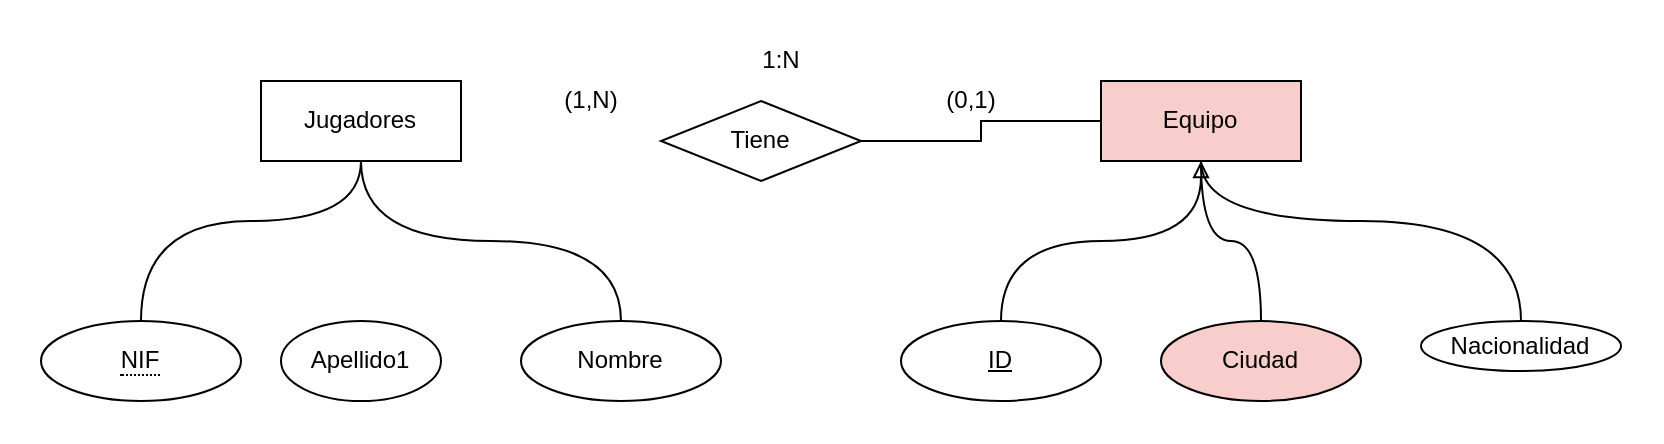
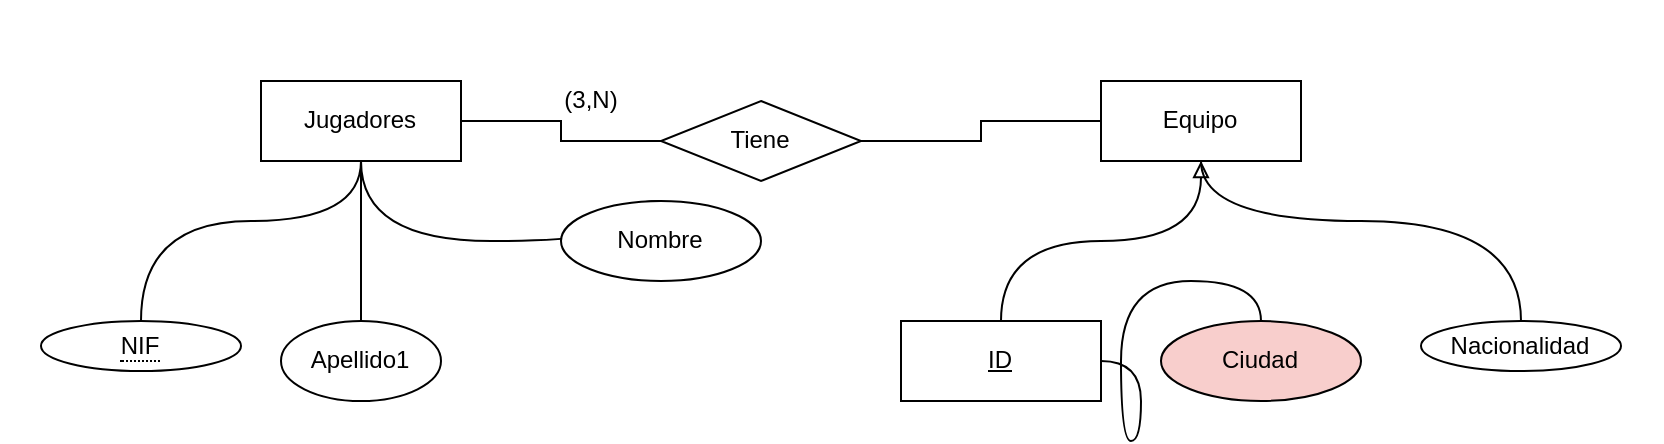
node "1:N": removed
node "(1,N)": label "(1,N)" -> "(3,N)"
node "(0,1)": removed
node "Equipo": fillcolor #f8cecc -> #ffffff
edge "Jugadores" -- "Tiene": added
edge "Equipo" -- "Ciudad": now "ID" -- "Ciudad"
edge "Jugadores" -- "Apellido1": added
node "NIF": size 200x80 -> 200x50
node "Nombre": moved (621, 361) -> (661, 241)
node "ID": shape ellipse -> rectangle
